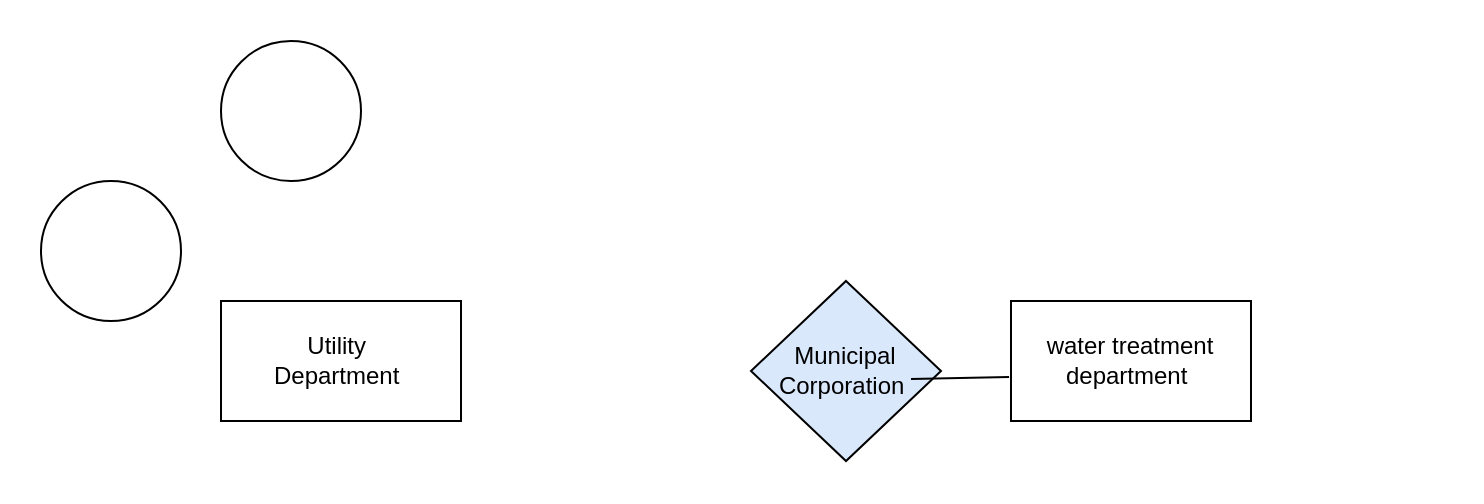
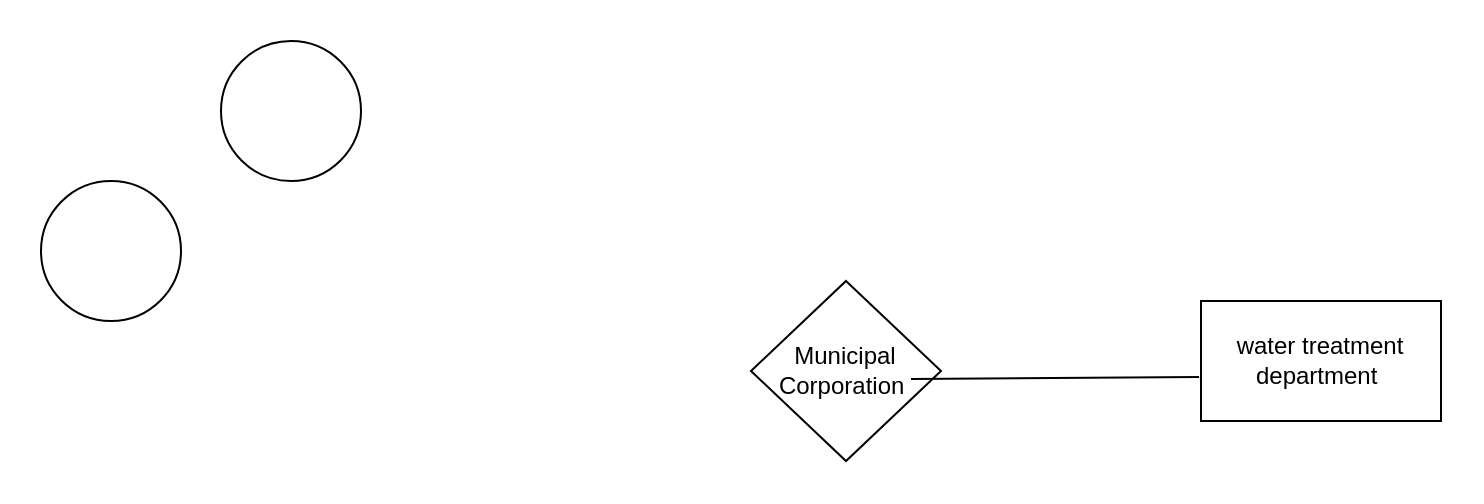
node "Utility Department": removed
node "water treatment department": moved (1131, 361) -> (1321, 361)
node "Municipal Corporation": fillcolor #dae8fc -> #ffffff
